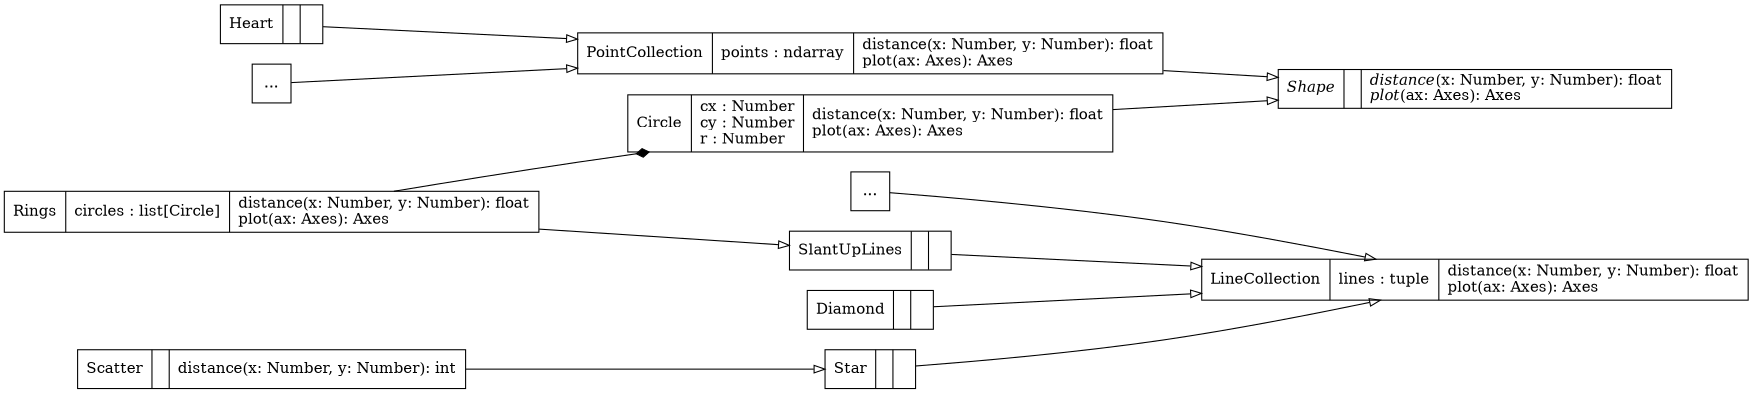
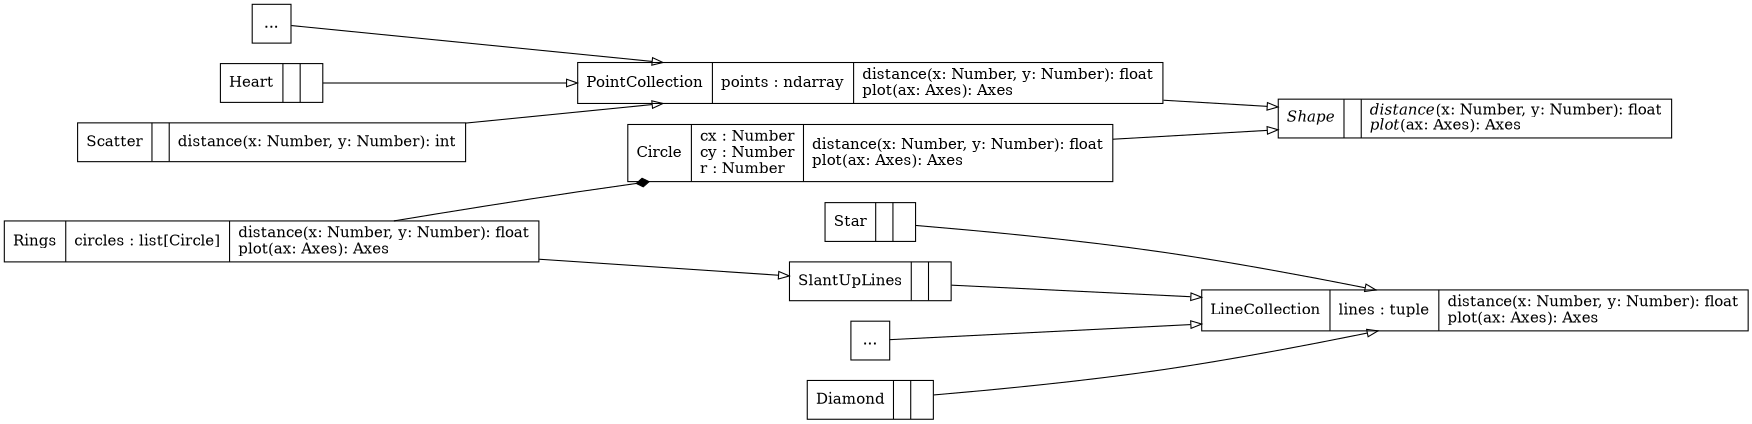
edge "Scatter" -> "Star": now "Scatter" -> "PointCollection"
